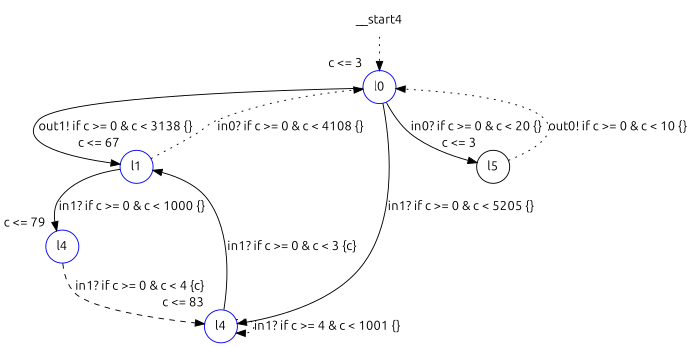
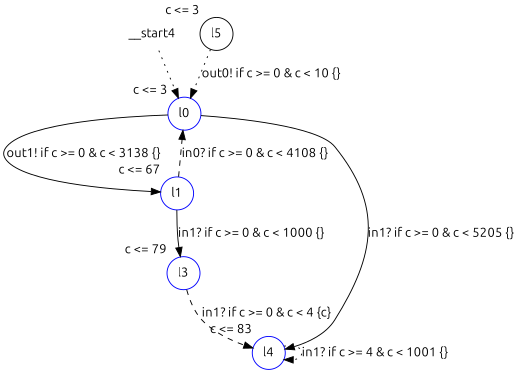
edge "l1 c <= 67" -> "l0 c <= 3": style dotted -> dashed
edge "l0 c <= 3" -> "l5 c <= 3": removed, label "in0? if c >= 0 & c < 20 {}"
edge "l4 c <= 83" -> "l1 c <= 67": removed, label "in1? if c >= 0 & c < 3 {c}"
node "l4 c <= 79": label "l4 c <= 79" -> "l3 c <= 79"
